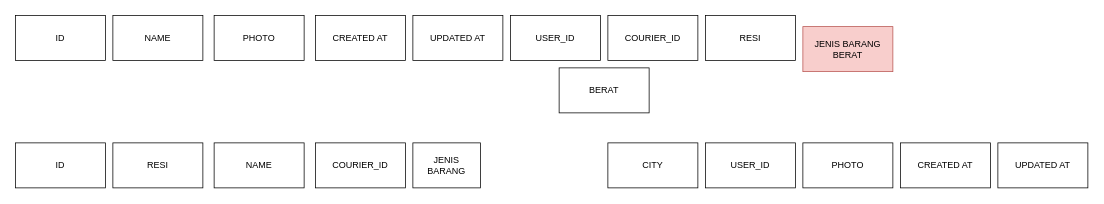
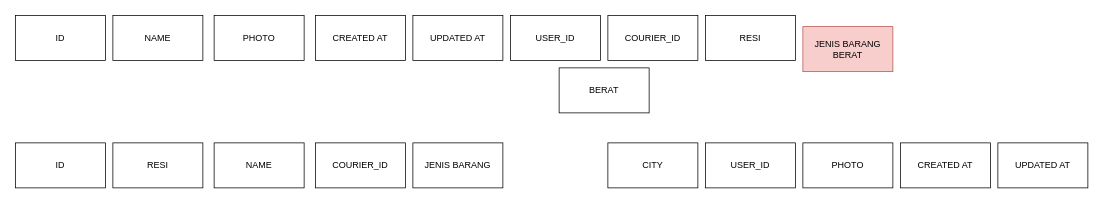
node "JENIS BARANG": size 68x45 -> 90x45
